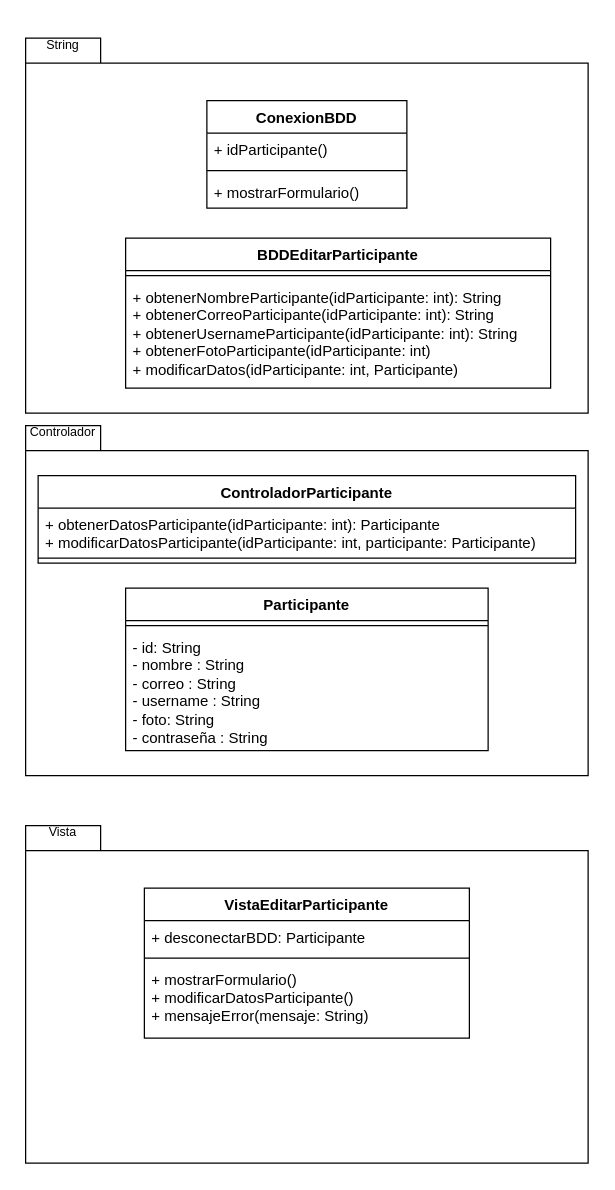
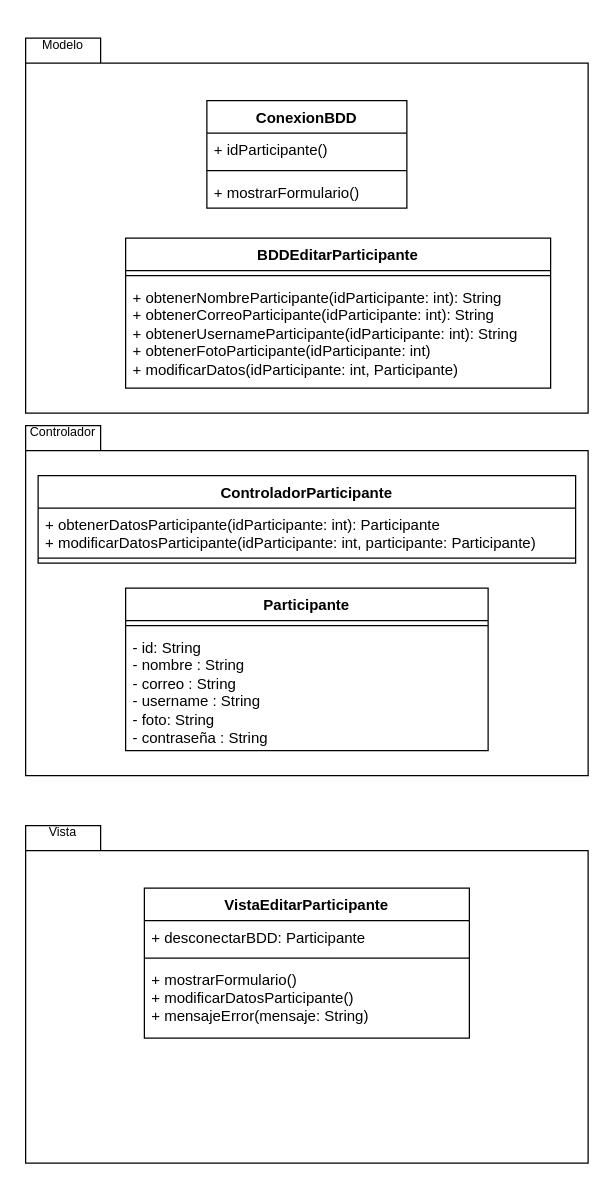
node "String": label "String" -> "Modelo"
